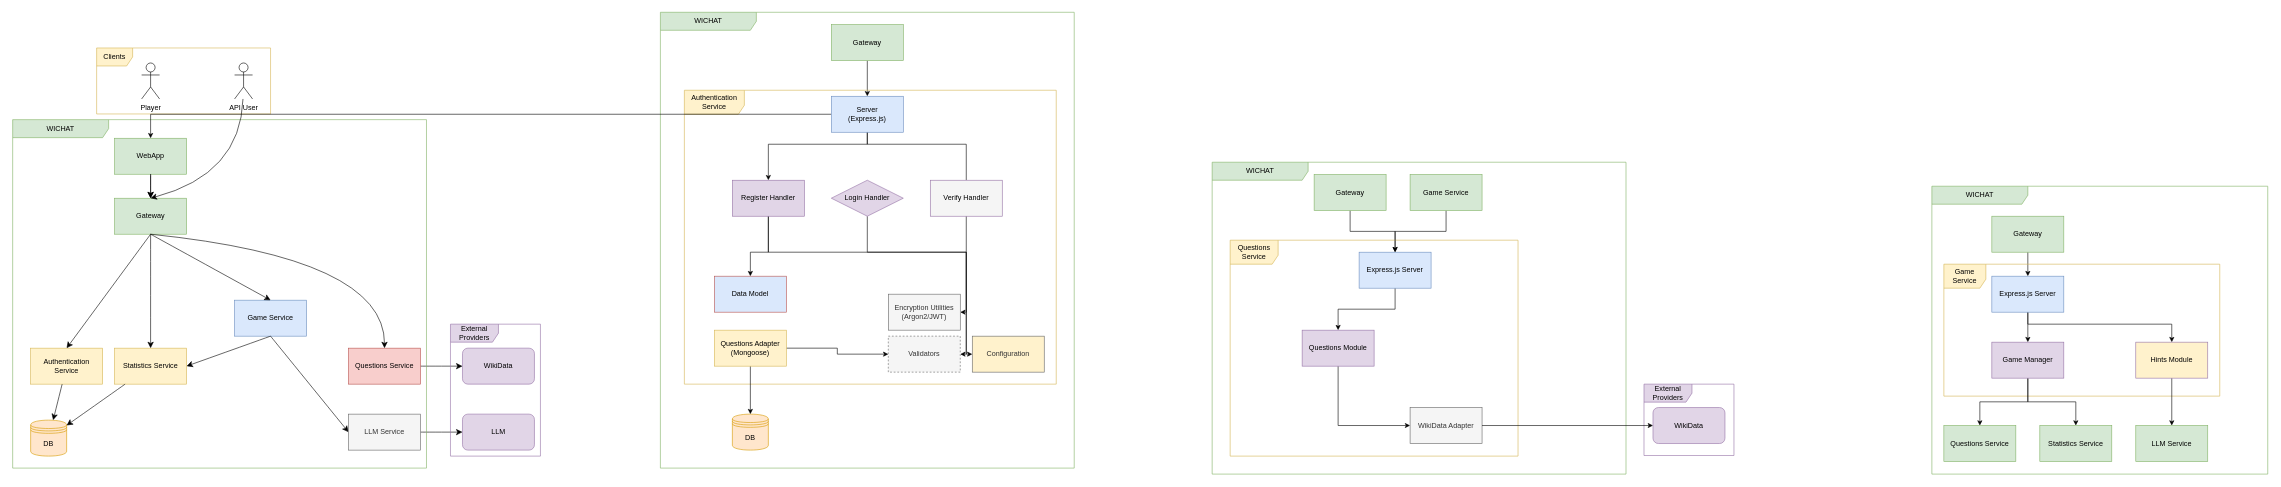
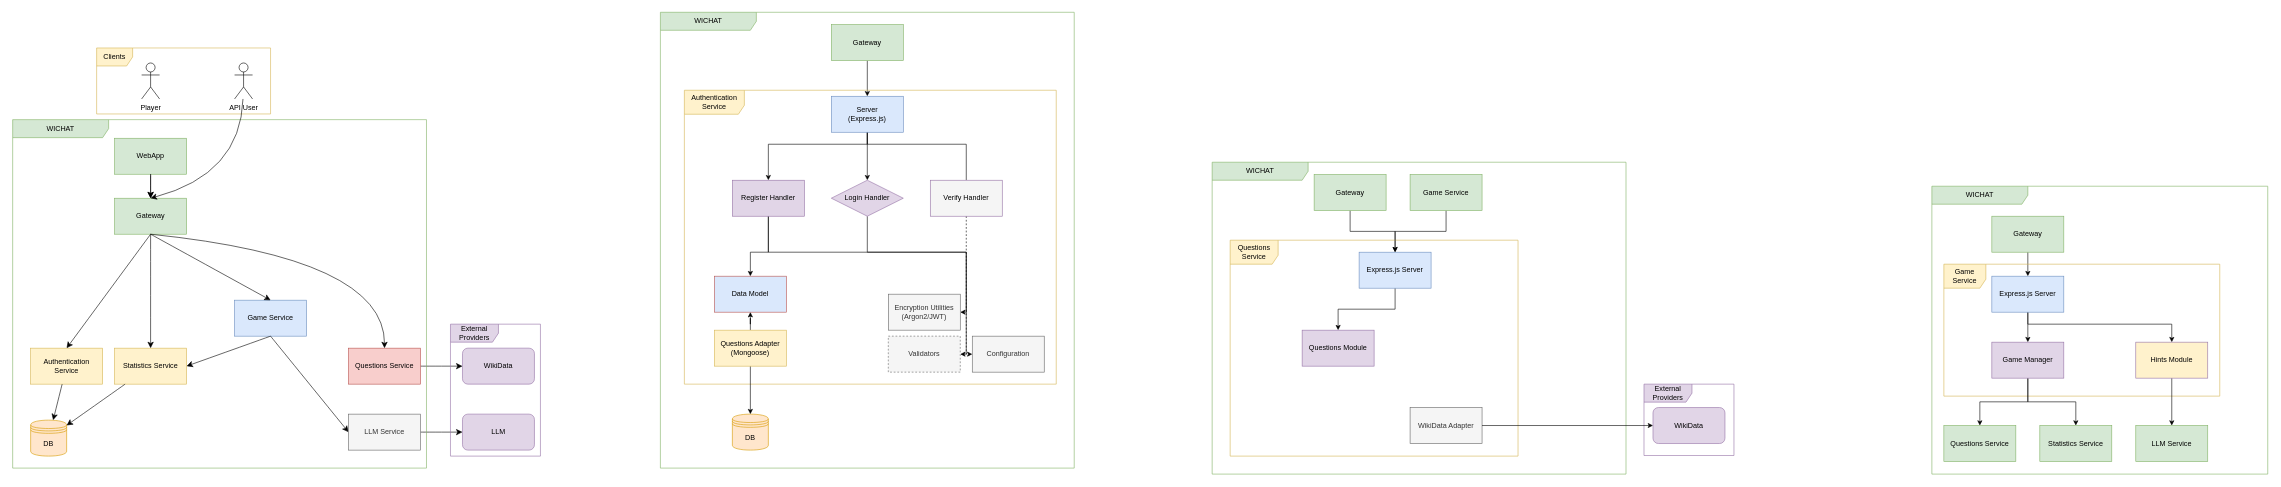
edge "Server (Express.js)" -> "WebApp": now "Server (Express.js)" -> "Login Handler"
edge "Verify Handler" -> "Configuration": style solid -> dashed
edge "Questions Adapter (Mongoose)" -> "Validators": now "Questions Adapter (Mongoose)" -> "Data Model"
node "Configuration": fillcolor #fff2cc -> #f5f5f5
edge "Questions Module" -> "WikiData Adapter": removed
